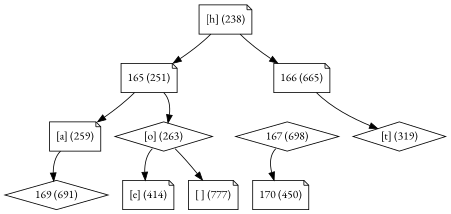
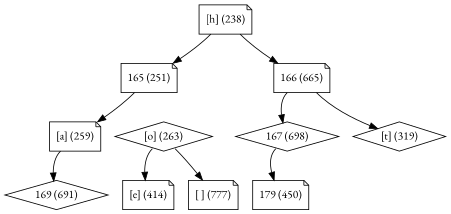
edge "165 (251)" -> "[o] (263)": removed
edge "166 (665)" -> "167 (698)": added
node "170 (450)": label "170 (450)" -> "179 (450)"
